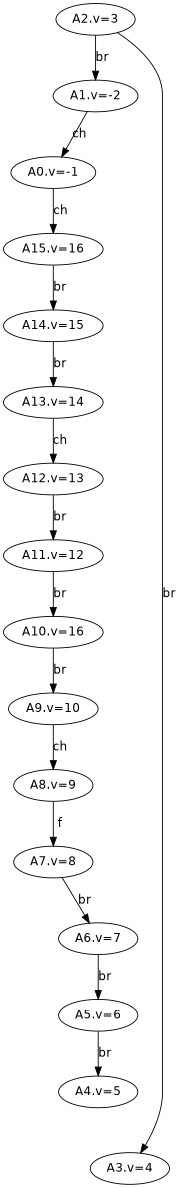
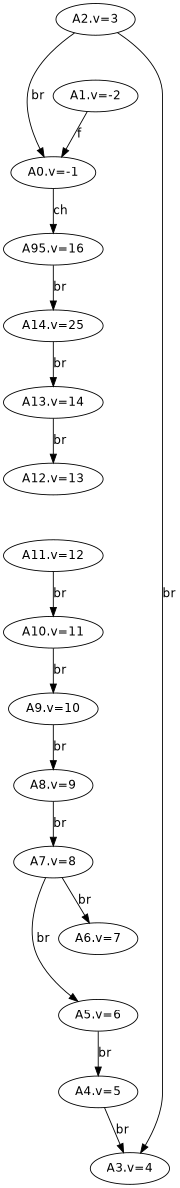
edge "A2.v=3" -> "A1.v=-2": now "A2.v=3" -> "A0.v=-1"
edge "A1.v=-2" -> "A0.v=-1": label "ch" -> "f"
node "A15.v=16": label "A15.v=16" -> "A95.v=16"
node "A14.v=15": label "A14.v=15" -> "A14.v=25"
edge "A13.v=14" -> "A12.v=13": label "ch" -> "br"
edge "A12.v=13" -> "A11.v=12": removed, label "br"
node "A10.v=16": label "A10.v=16" -> "A10.v=11"
edge "A9.v=10" -> "A8.v=9": label "ch" -> "br"
edge "A8.v=9" -> "A7.v=8": label "f" -> "br"
edge "A6.v=7" -> "A5.v=6": now "A7.v=8" -> "A5.v=6"
edge "A4.v=5" -> "A3.v=4": added, label "br"
